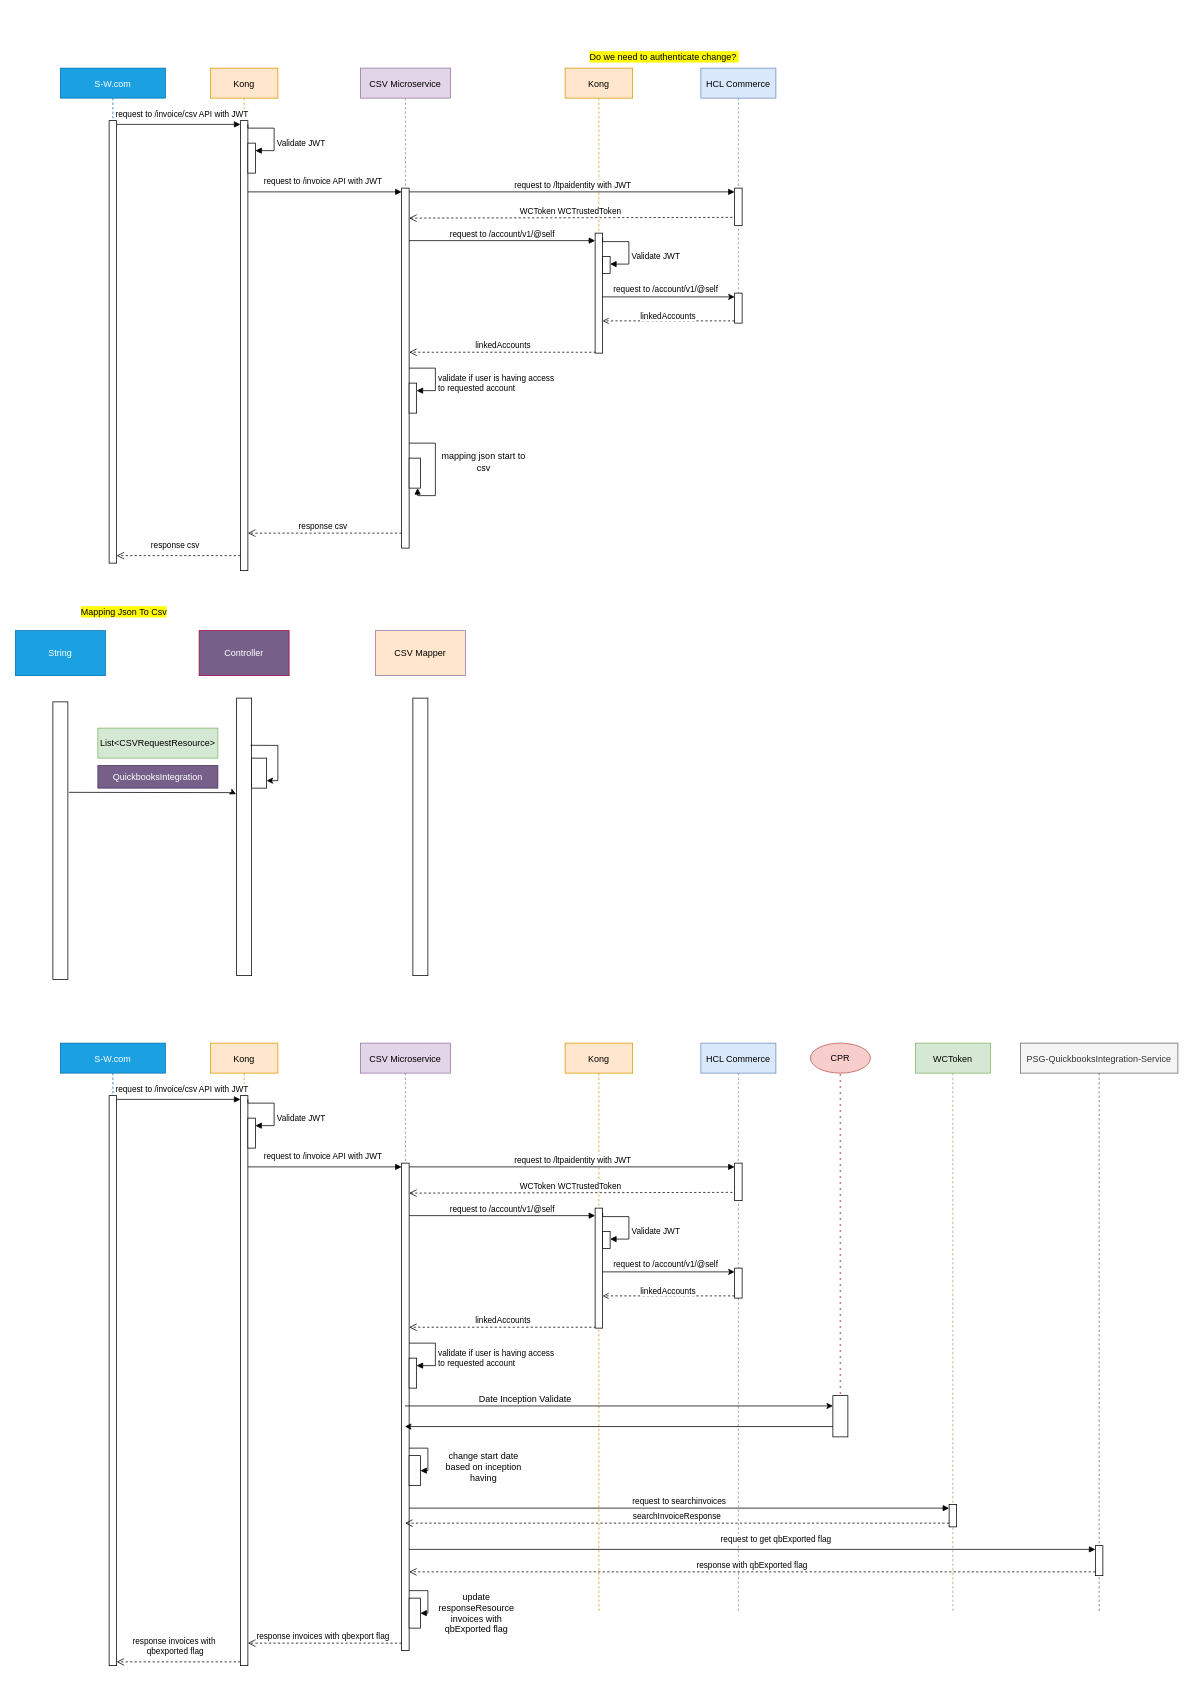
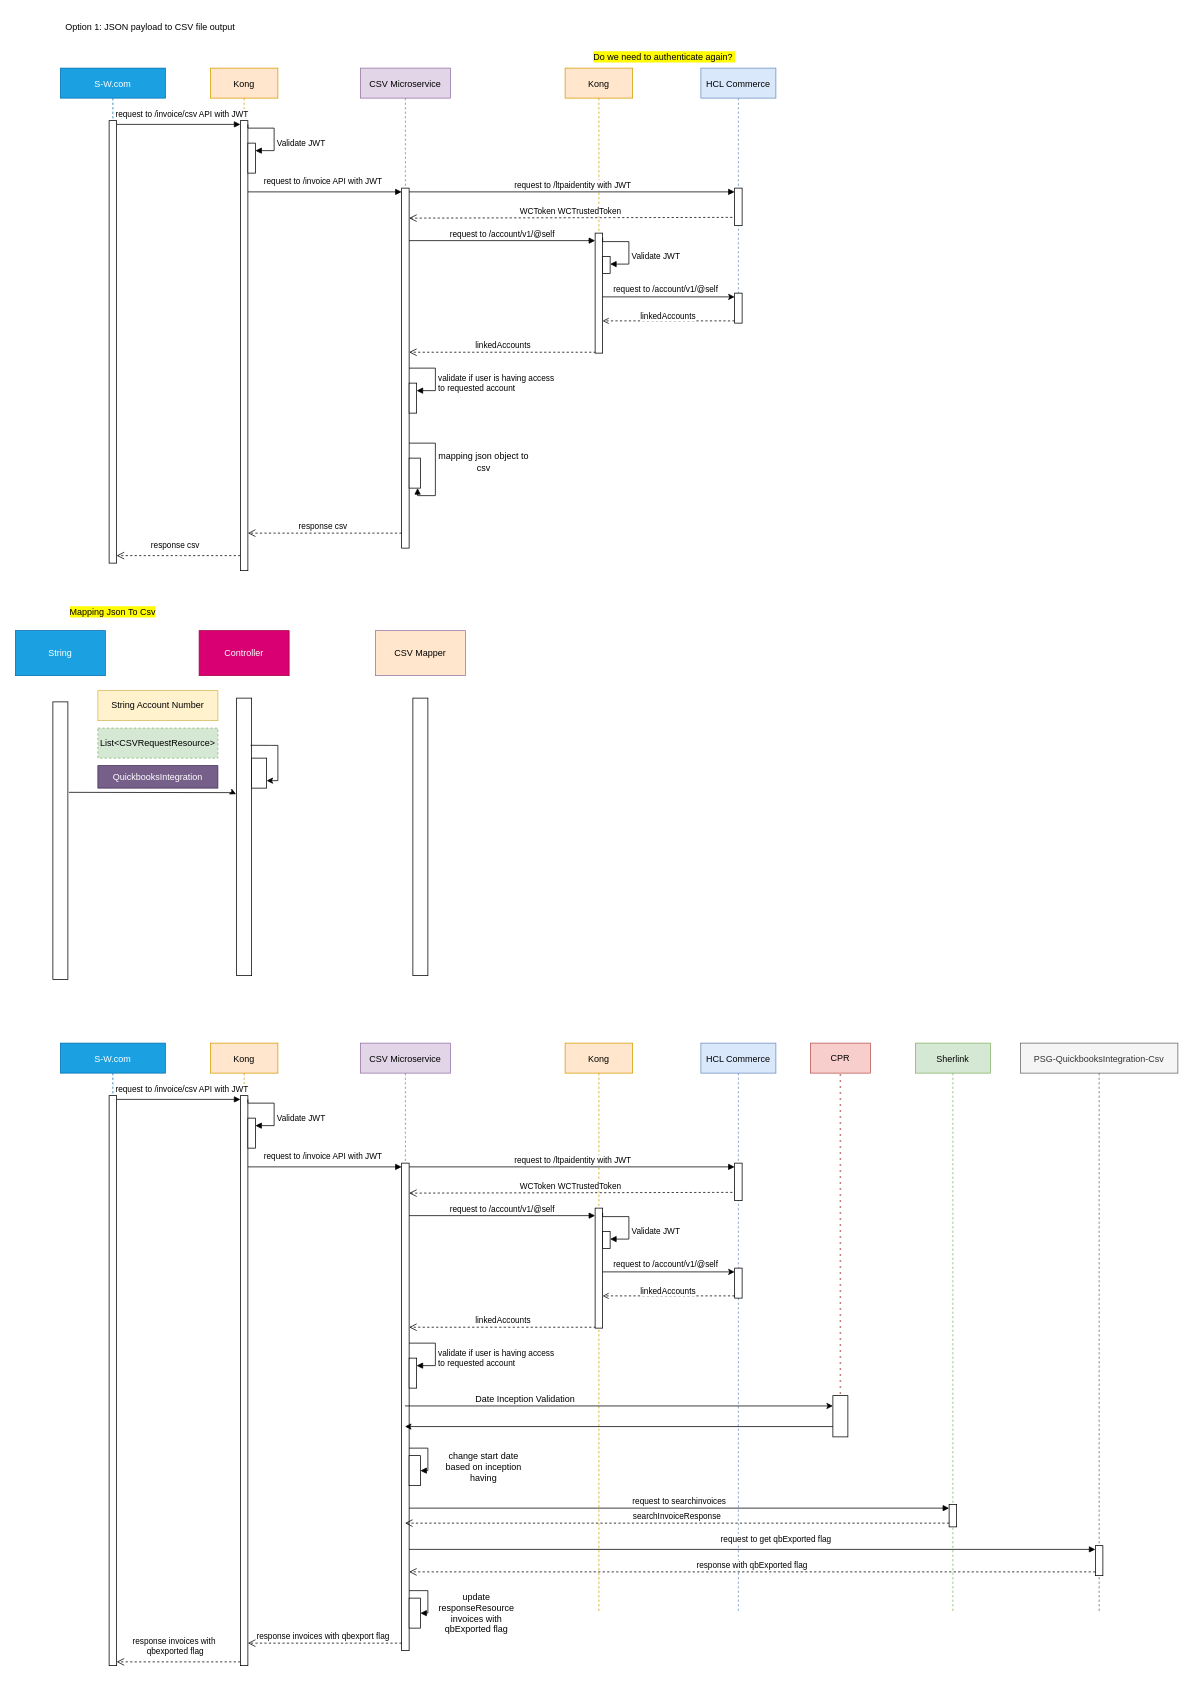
node "Option 1: JSON payload to CSV file output": added
node "Do we need to authenticate change?": label "Do we need to authenticate change?" -> "Do we need to authenticate again?"
node "mapping json start to csv": label "mapping json start to csv" -> "mapping json object to csv"
node "Mapping Json To Csv": moved (124, 612) -> (113, 612)
node "Controller": fillcolor #76608a -> #d80073
node "String Account Number": added
node "List<CSVRequestResource>": style solid -> dashed
node "CPR": shape ellipse -> rectangle
node "WCToken": label "WCToken" -> "Sherlink"
node "PSG-QuickbooksIntegration-Service": label "PSG-QuickbooksIntegration-Service" -> "PSG-QuickbooksIntegration-Csv"
node "Date Inception Validate": label "Date Inception Validate" -> "Date Inception Validation"
